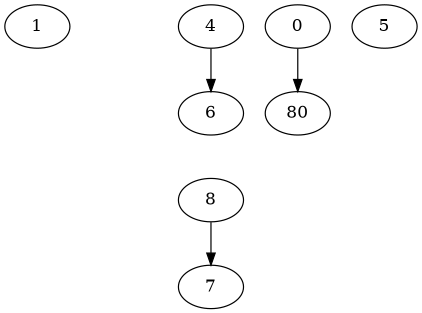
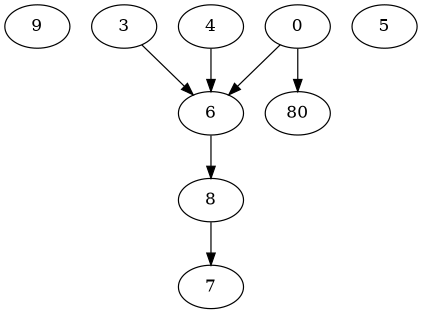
node "1": label "1" -> "9"
node "3": added
edge "0" -> "6": added
edge "6" -> "8": added
